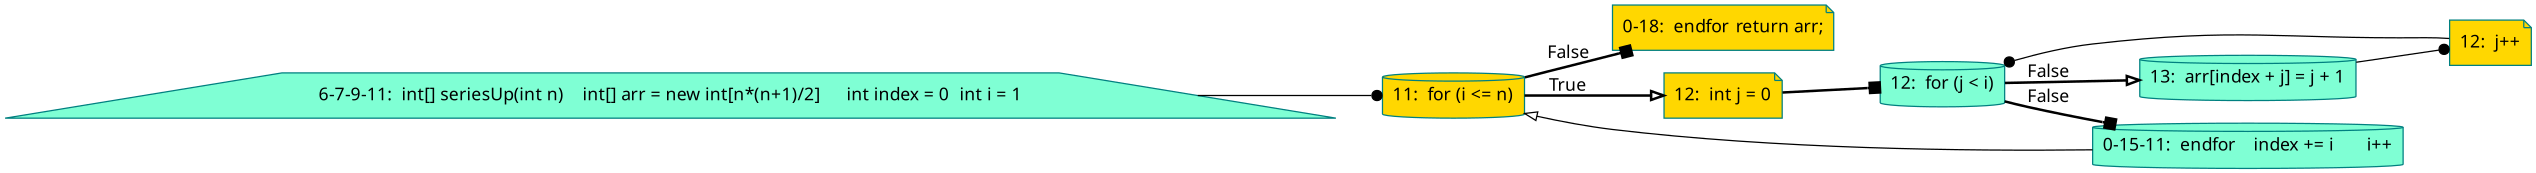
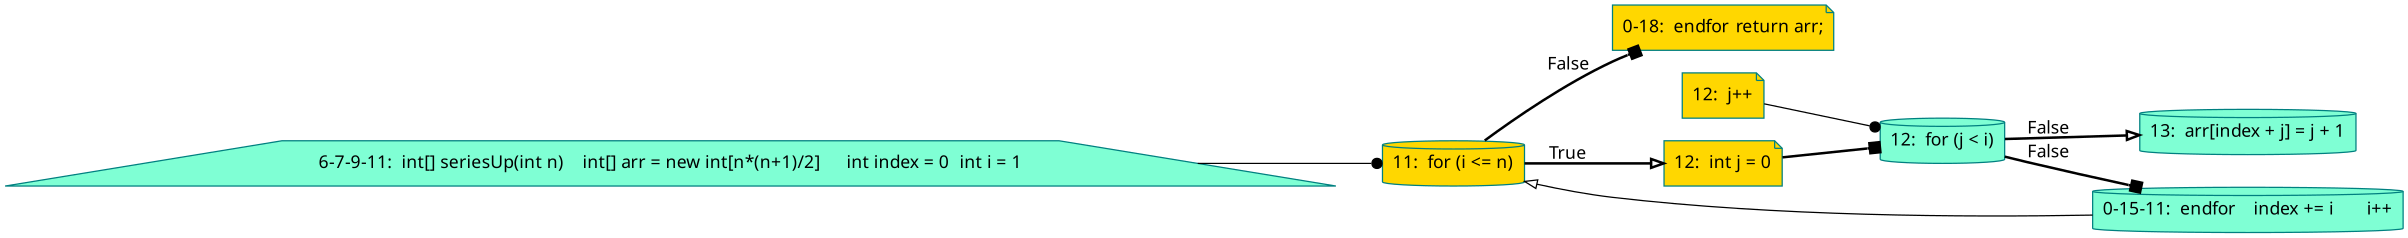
edge "13:  arr[index + j] = j + 1" -> "12:  j++": removed
